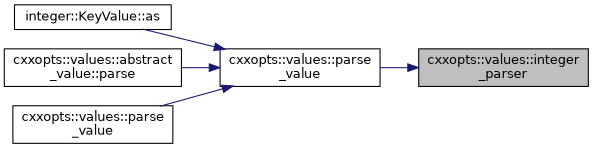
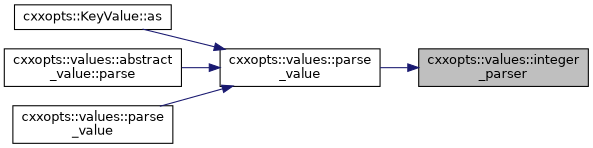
node "integer::KeyValue::as": label "integer::KeyValue::as" -> "cxxopts::KeyValue::as"
